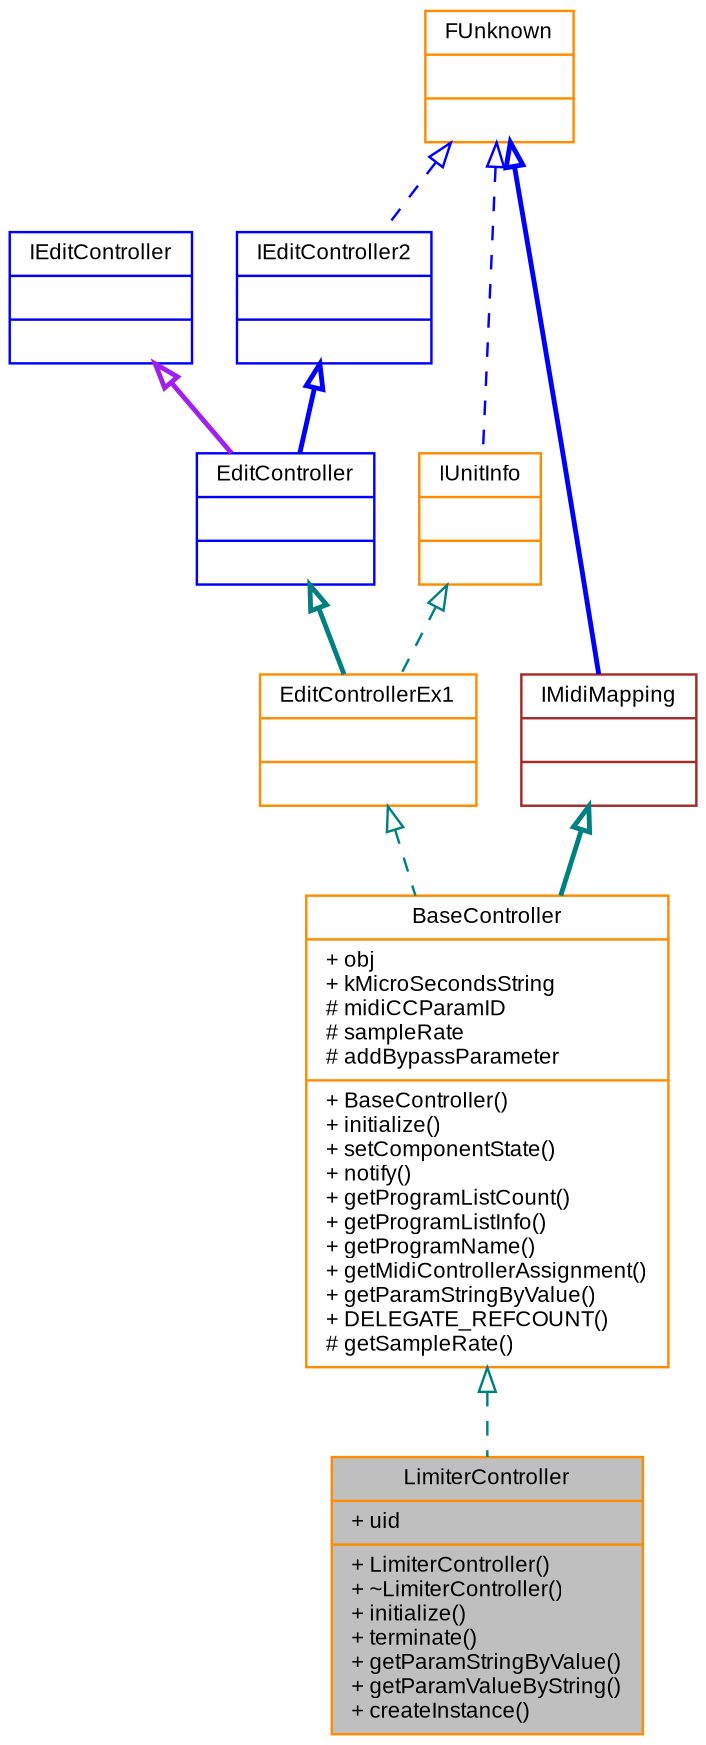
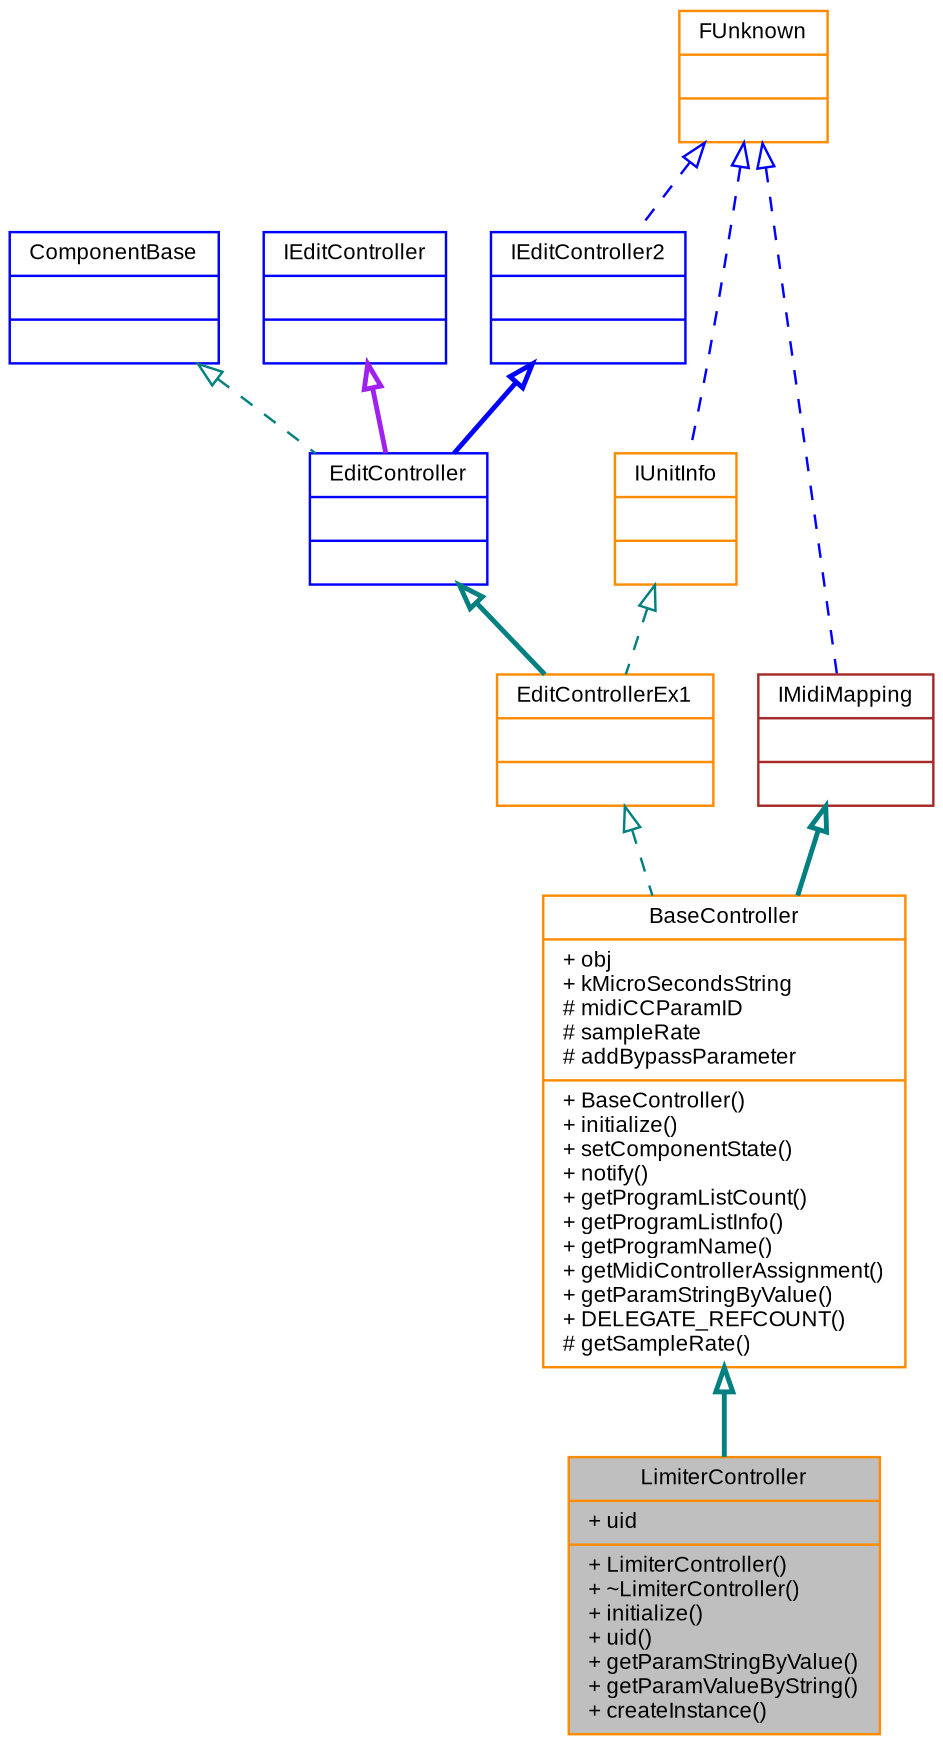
node "ComponentBase": added
edge "IMidiMapping" -> "FUnknown": style bold -> dashed
edge "LimiterController" -> "BaseController": style dashed -> bold
node "LimiterController": text "+ terminate()" -> "+ uid()"
